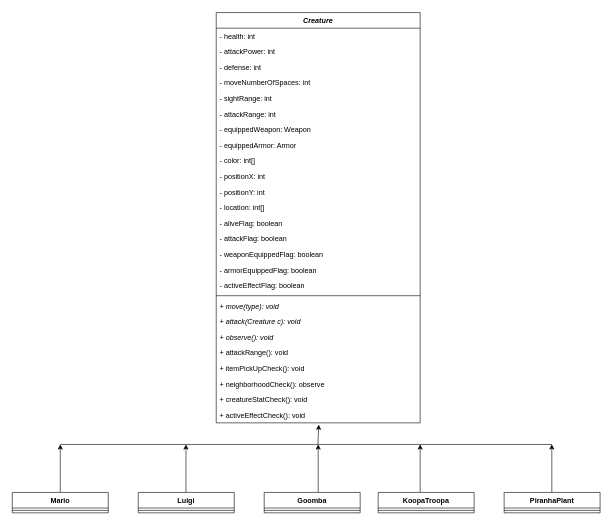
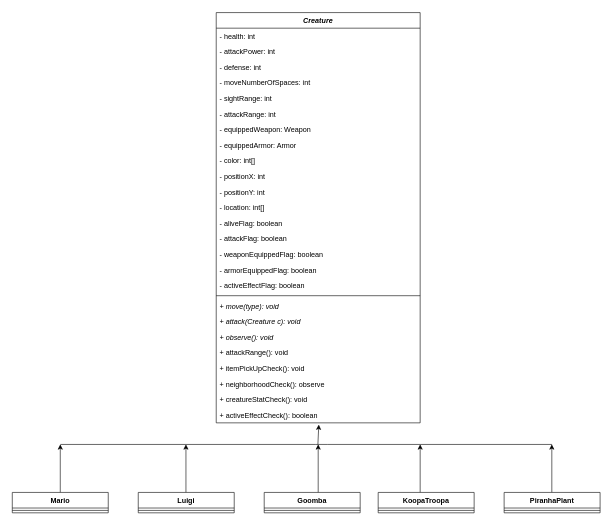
node "+ activeEffectCheck(): void": label "+ activeEffectCheck(): void" -> "+ activeEffectCheck(): boolean"
